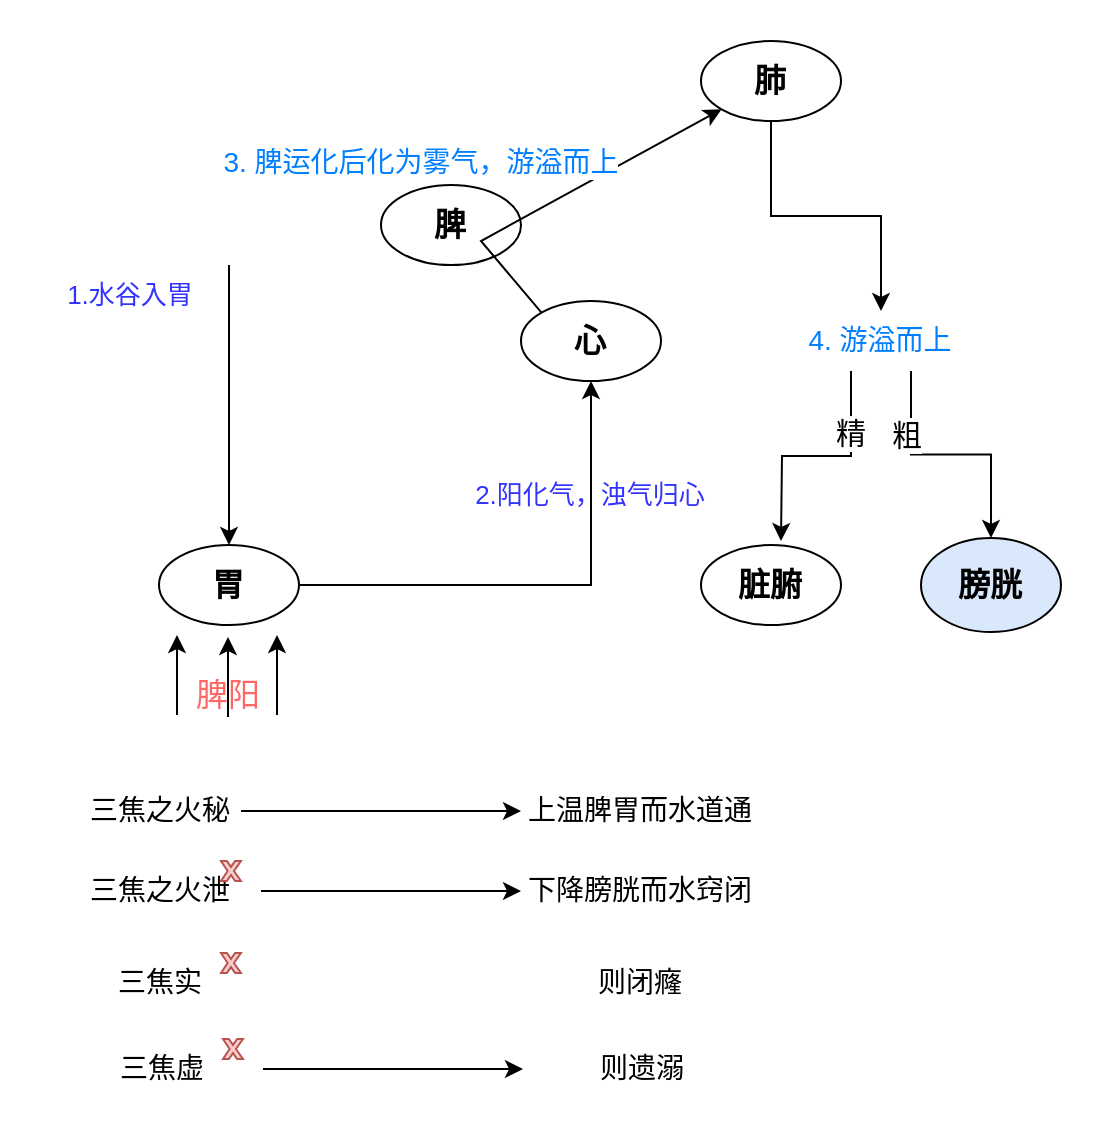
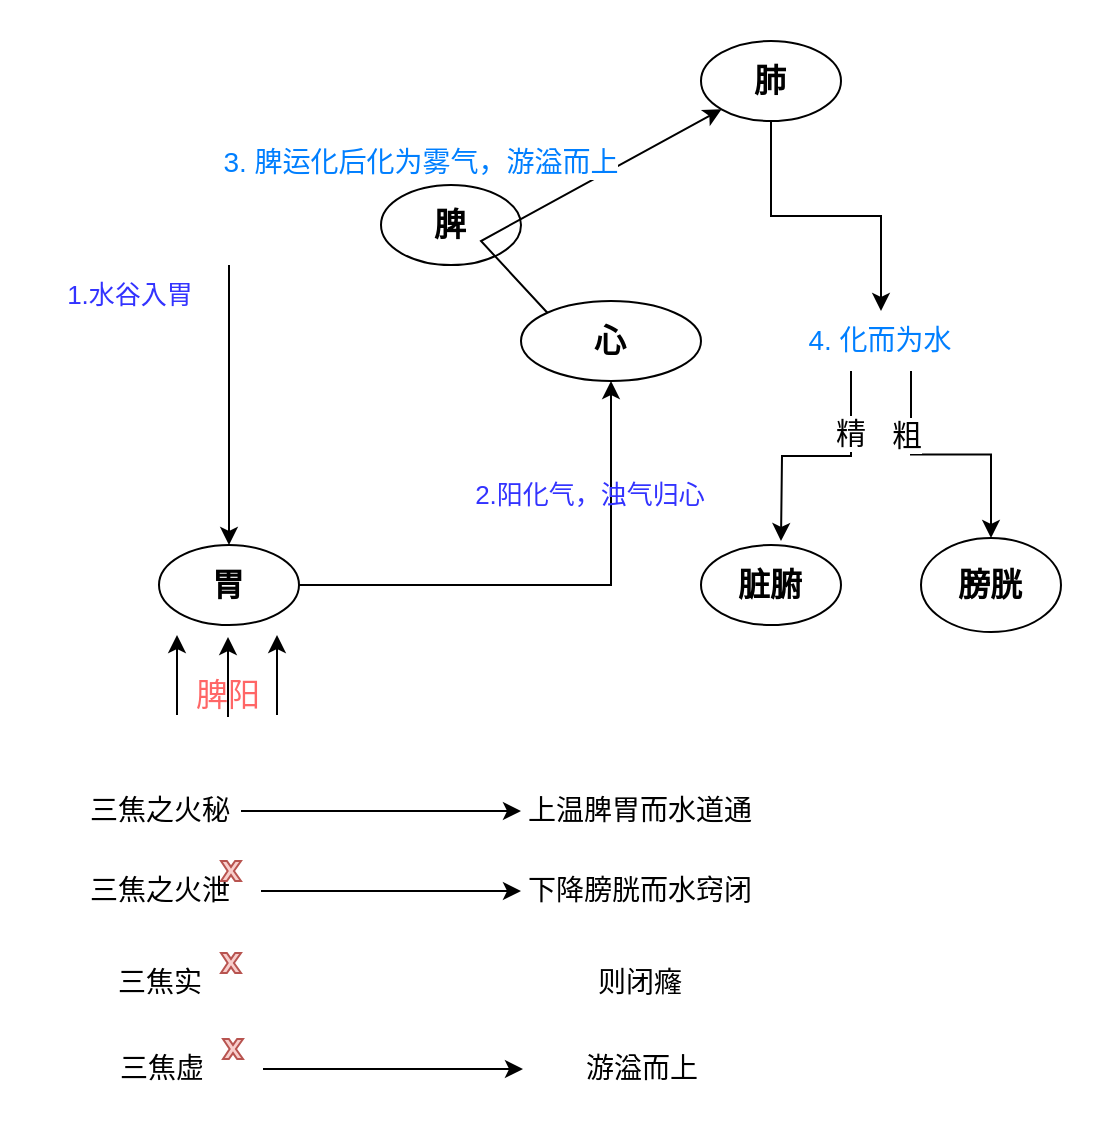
node "心": size 140x80 -> 180x80
node "4. 游溢而上": label "4. 游溢而上" -> "4. 化而为水"
node "膀胱": fillcolor #dae8fc -> #ffffff
node "则遗溺": label "则遗溺" -> "游溢而上"
